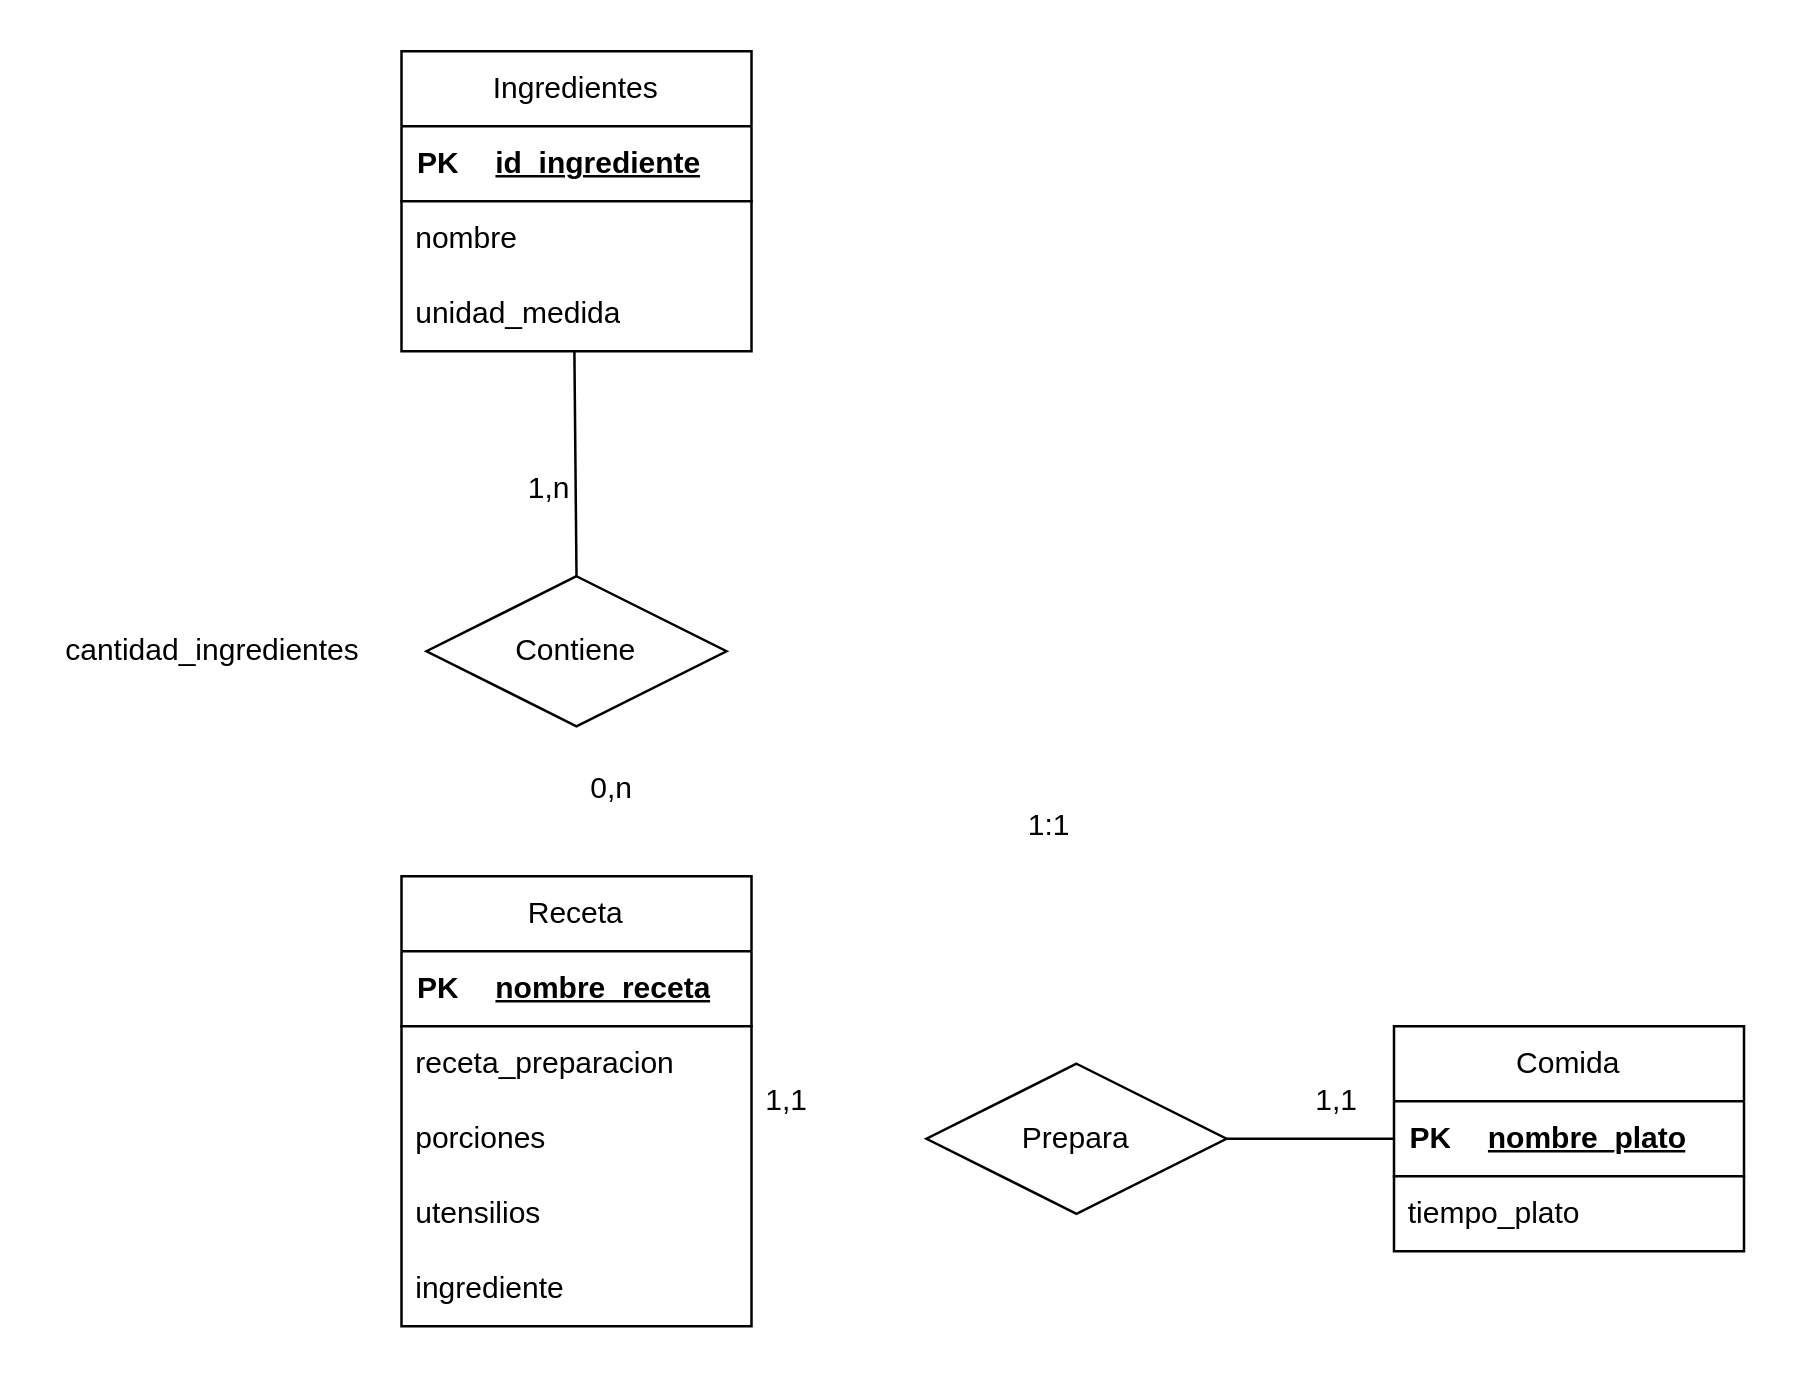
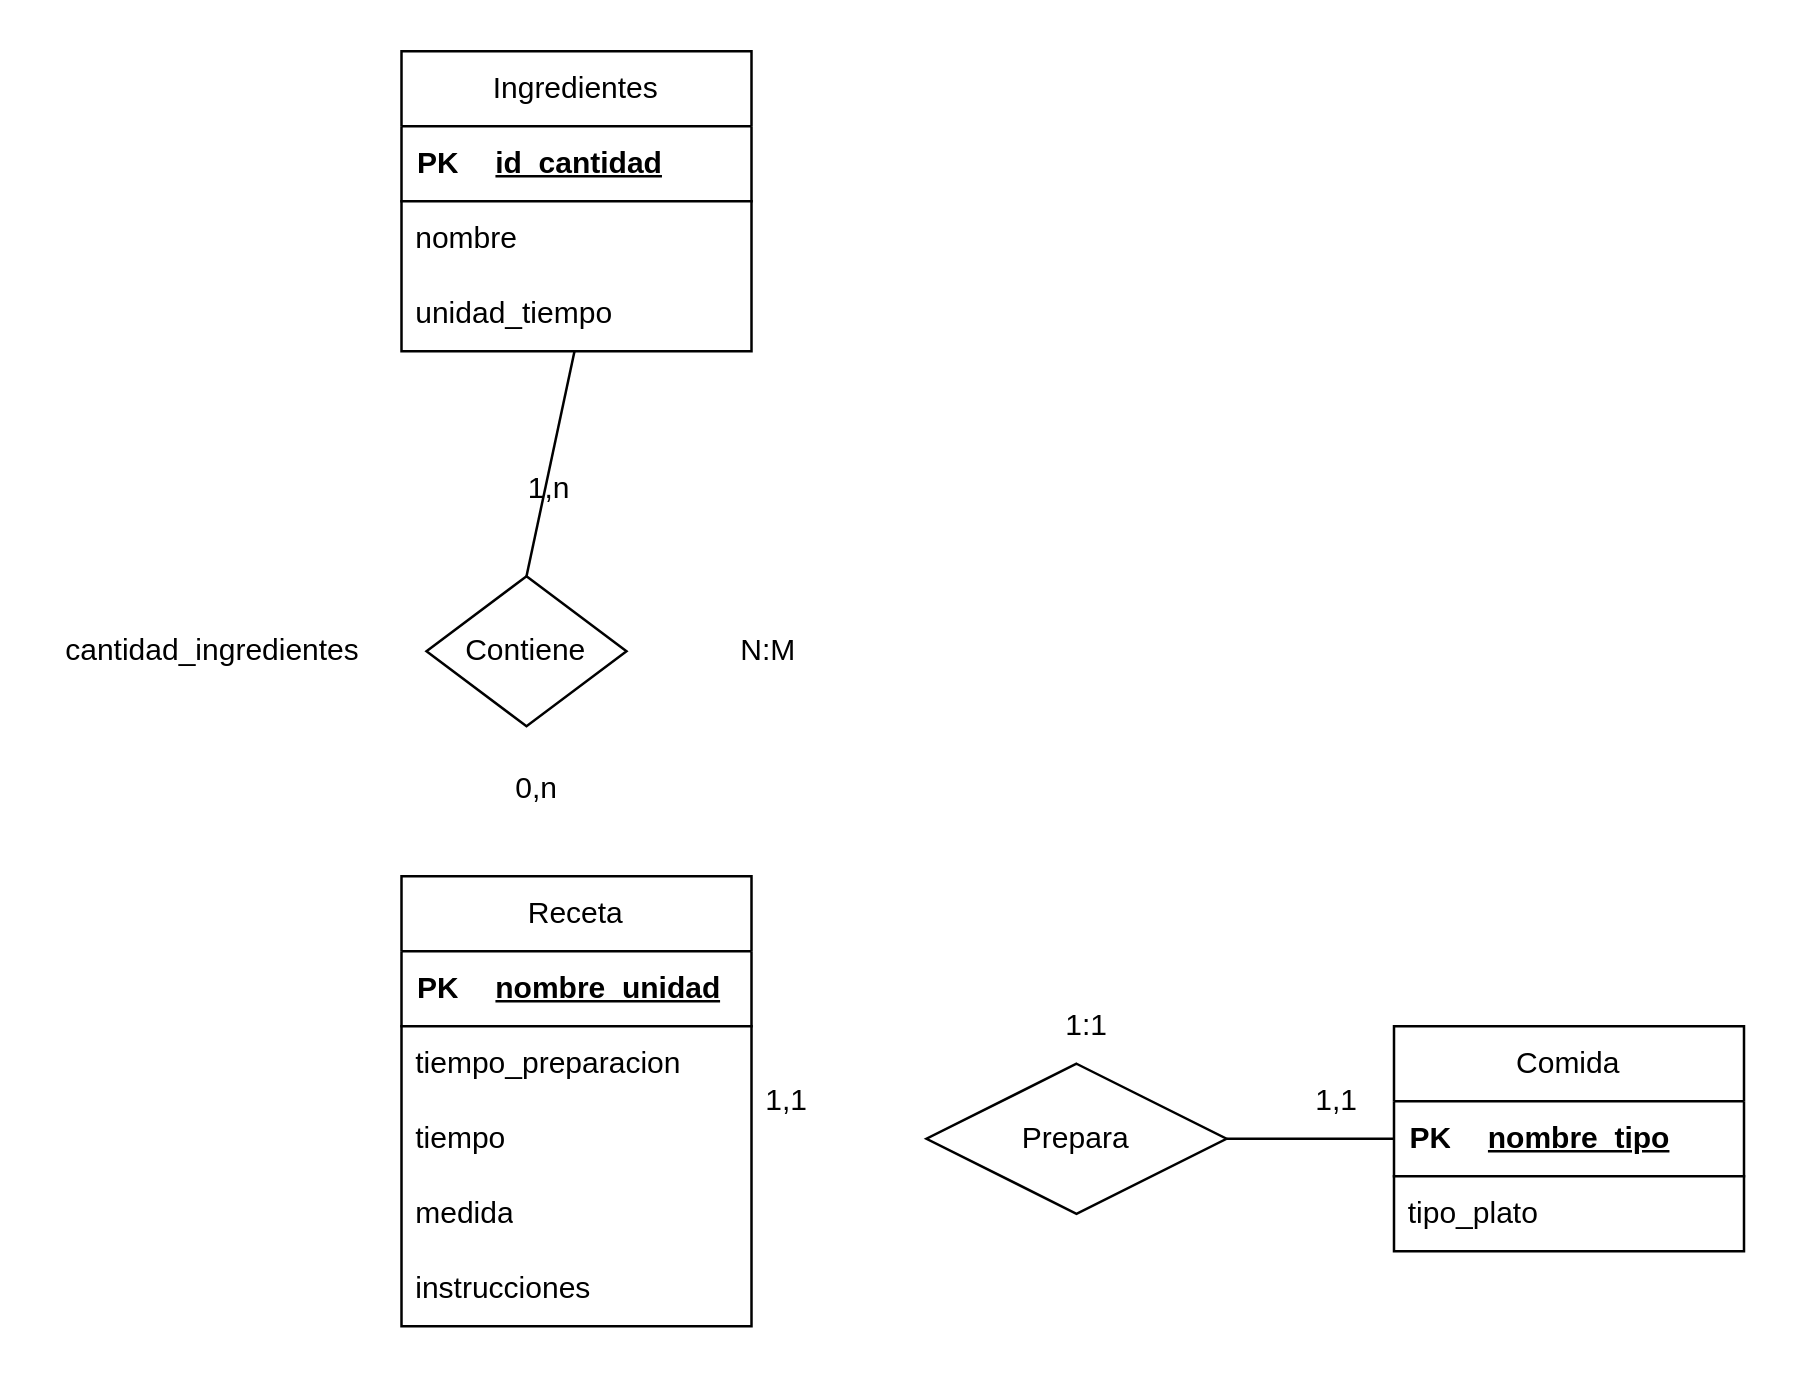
node "id_ingrediente": label "id_ingrediente" -> "id_cantidad"
node "unidad_medida": label "unidad_medida" -> "unidad_tiempo"
node "Contiene": size 300x150 -> 200x150
node "N:M": added
node "0,n": moved (751, 789) -> (676, 789)
node "1:1": moved (1076, 826) -> (1114, 1026)
node "nombre_receta": label "nombre_receta" -> "nombre_unidad"
node "receta_preparacion": label "receta_preparacion" -> "tiempo_preparacion"
node "porciones": label "porciones" -> "tiempo"
node "nombre_plato": label "nombre_plato" -> "nombre_tipo"
node "utensilios": label "utensilios" -> "medida"
node "tiempo_plato": label "tiempo_plato" -> "tipo_plato"
node "ingrediente": label "ingrediente" -> "instrucciones"
